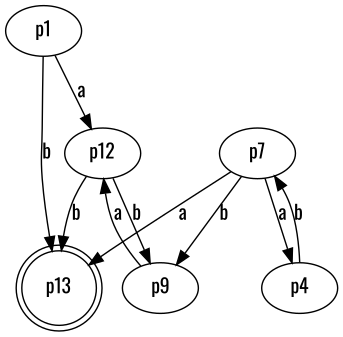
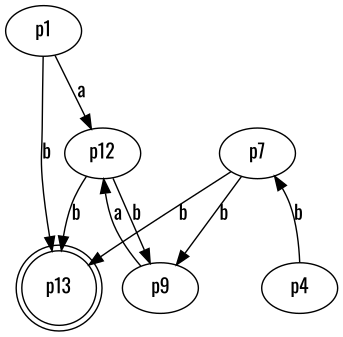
edge "p7" -> "p4": removed, label "a"
edge "p7" -> "p13": label "a" -> "b"
